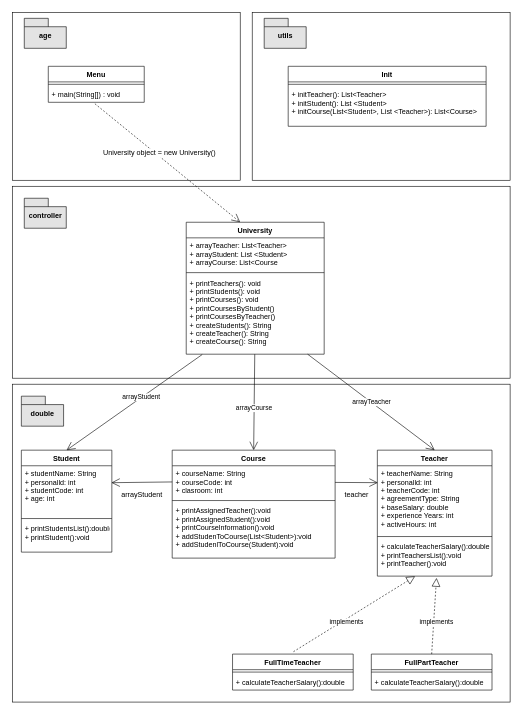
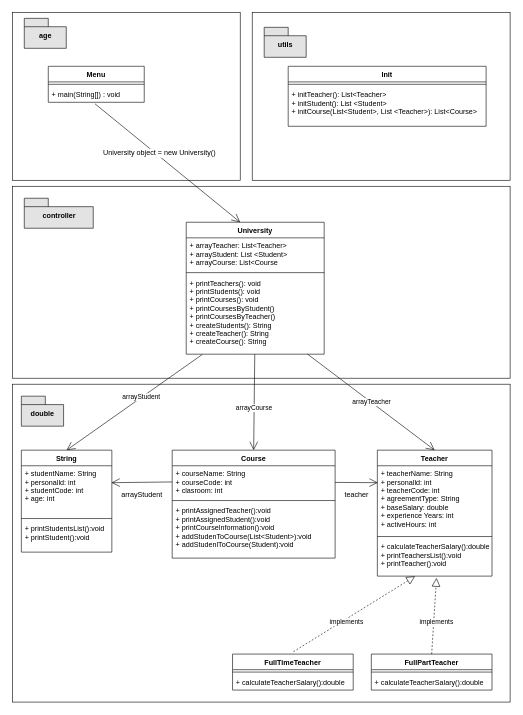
node "utils": moved (285, 33) -> (285, 42)
edge "+ main(String[]) : void" -> "University": style dashed -> solid
node "controller": size 42x30 -> 69x30
node "Student": label "Student" -> "String"
node "+ printStudentsList():double + printStudent():void": label "+ printStudentsList():double + printStudent():void" -> "+ printStudentsList():void + printStudent():void"
